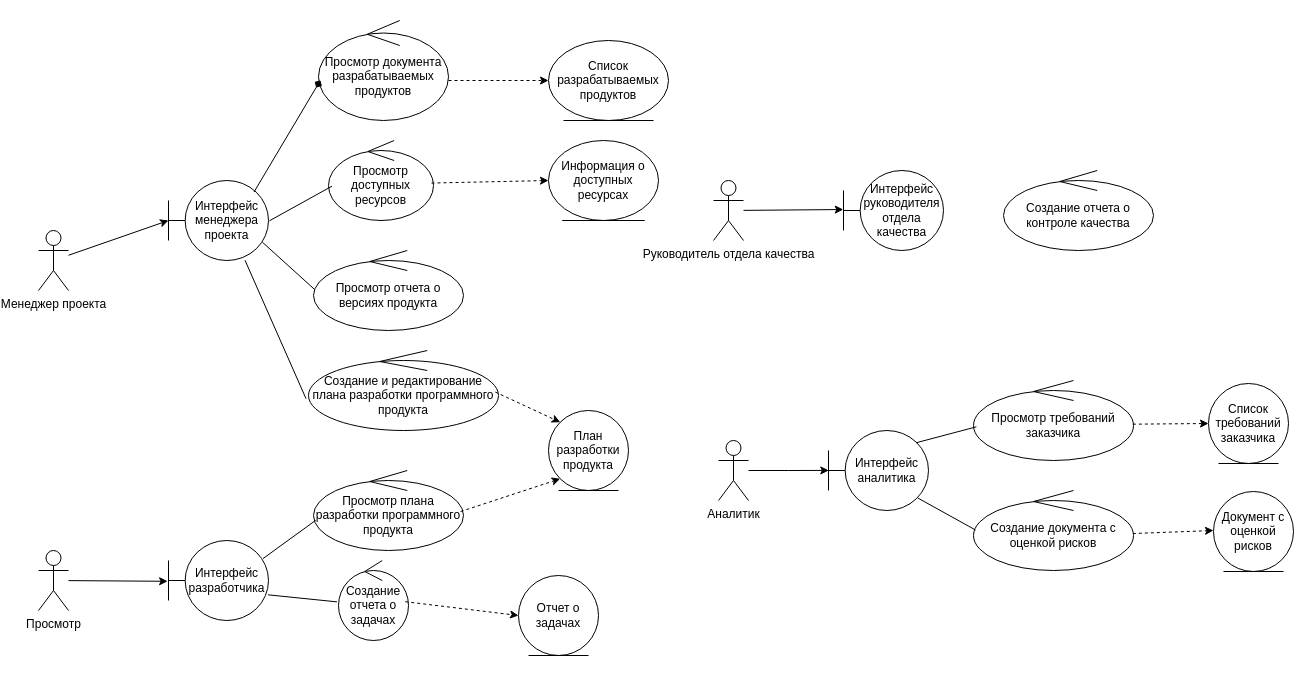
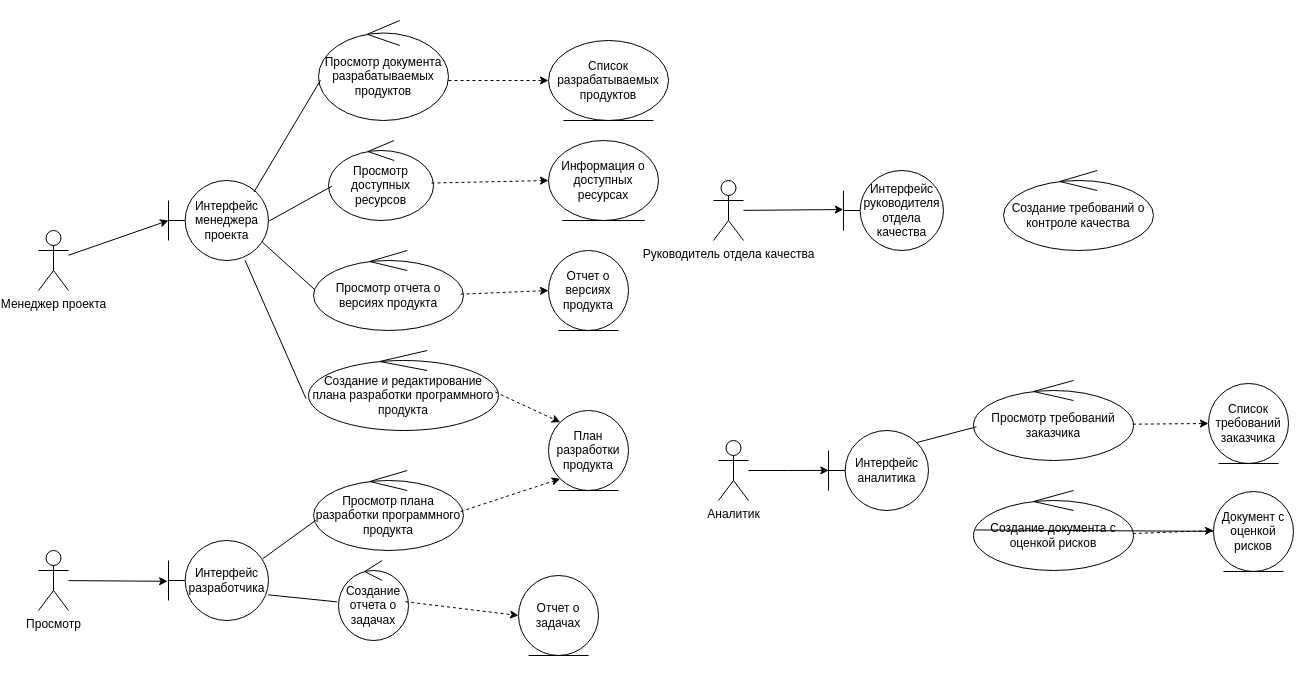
edge "Интерфейс менеджера проекта" -> "Просмотр документа разрабатываемых продуктов": arrowhead diamond -> none
node "Создание отчета о контроле качества": label "Создание отчета о контроле качества" -> "Создание требований о контроле качества"
node "Отчет о версиях продукта": added
edge "Просмотр отчета о версиях продукта" -> "Отчет о версиях продукта": added
edge "Интерфейс аналитика" -- "Создание документа с оценкой рисков": now "Документ с оценкой рисков" -- "Создание документа с оценкой рисков"
